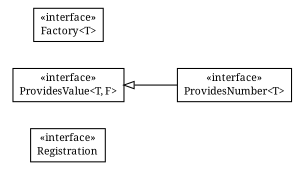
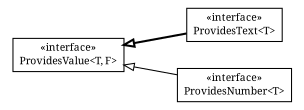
node "Factory<T>": removed
node "ProvidesText<T>": added
node "Registration": removed
